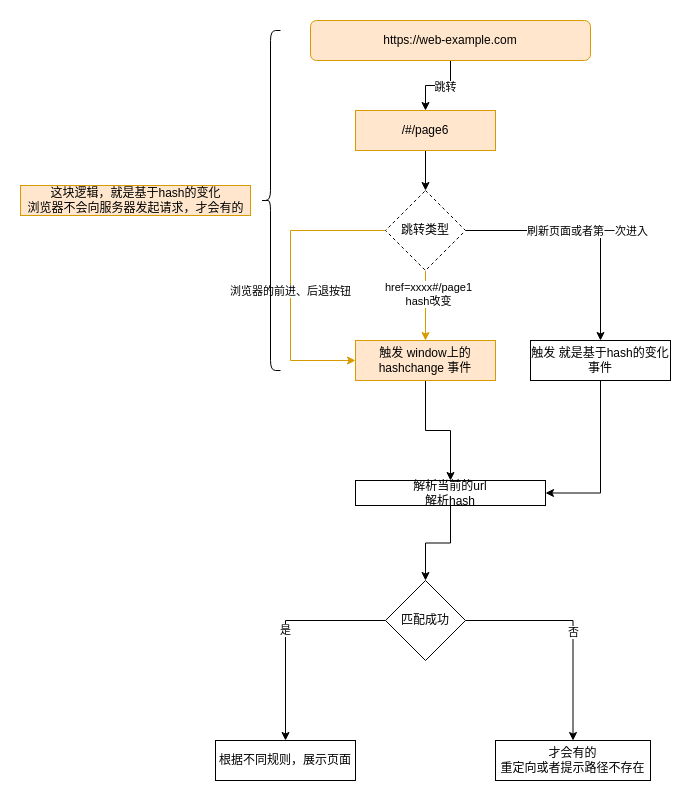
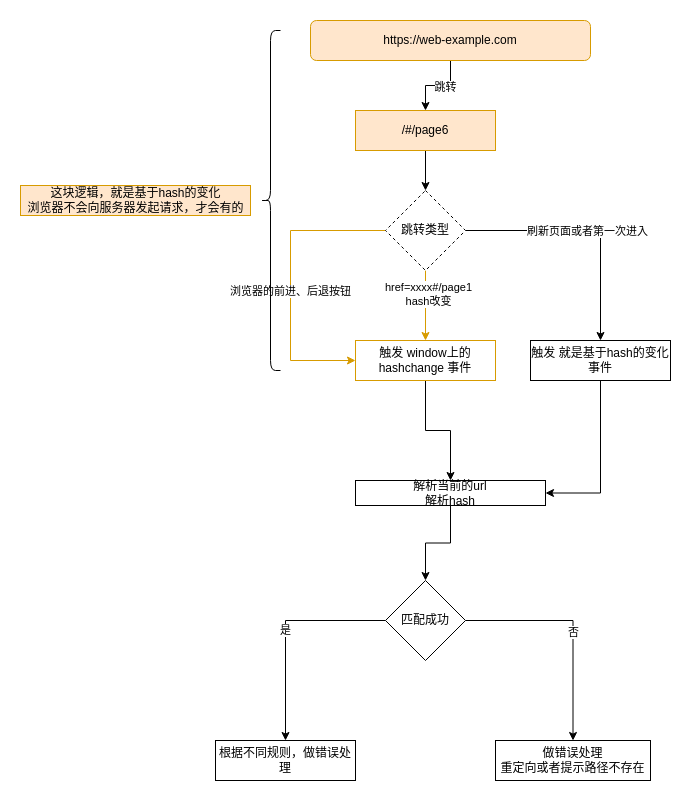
node "触发 window上的hashchange 事件": fillcolor #ffe6cc -> #ffffff
node "根据不同规则，展示页面": label "根据不同规则，展示页面" -> "根据不同规则，做错误处理"
node "才会有的 重定向或者提示路径不存在": label "才会有的 重定向或者提示路径不存在" -> "做错误处理 重定向或者提示路径不存在"
